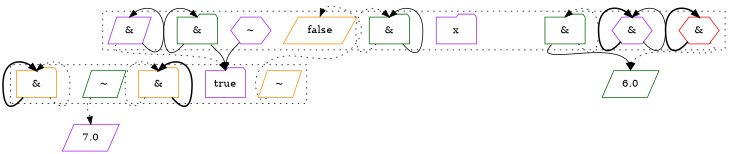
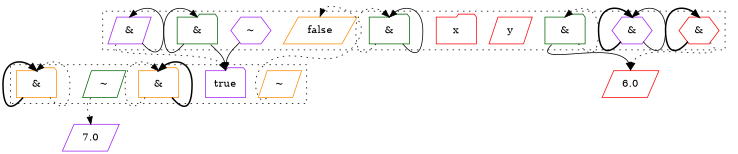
node "x": color purple -> red
node "y": added
node "6.0": color darkgreen -> red
